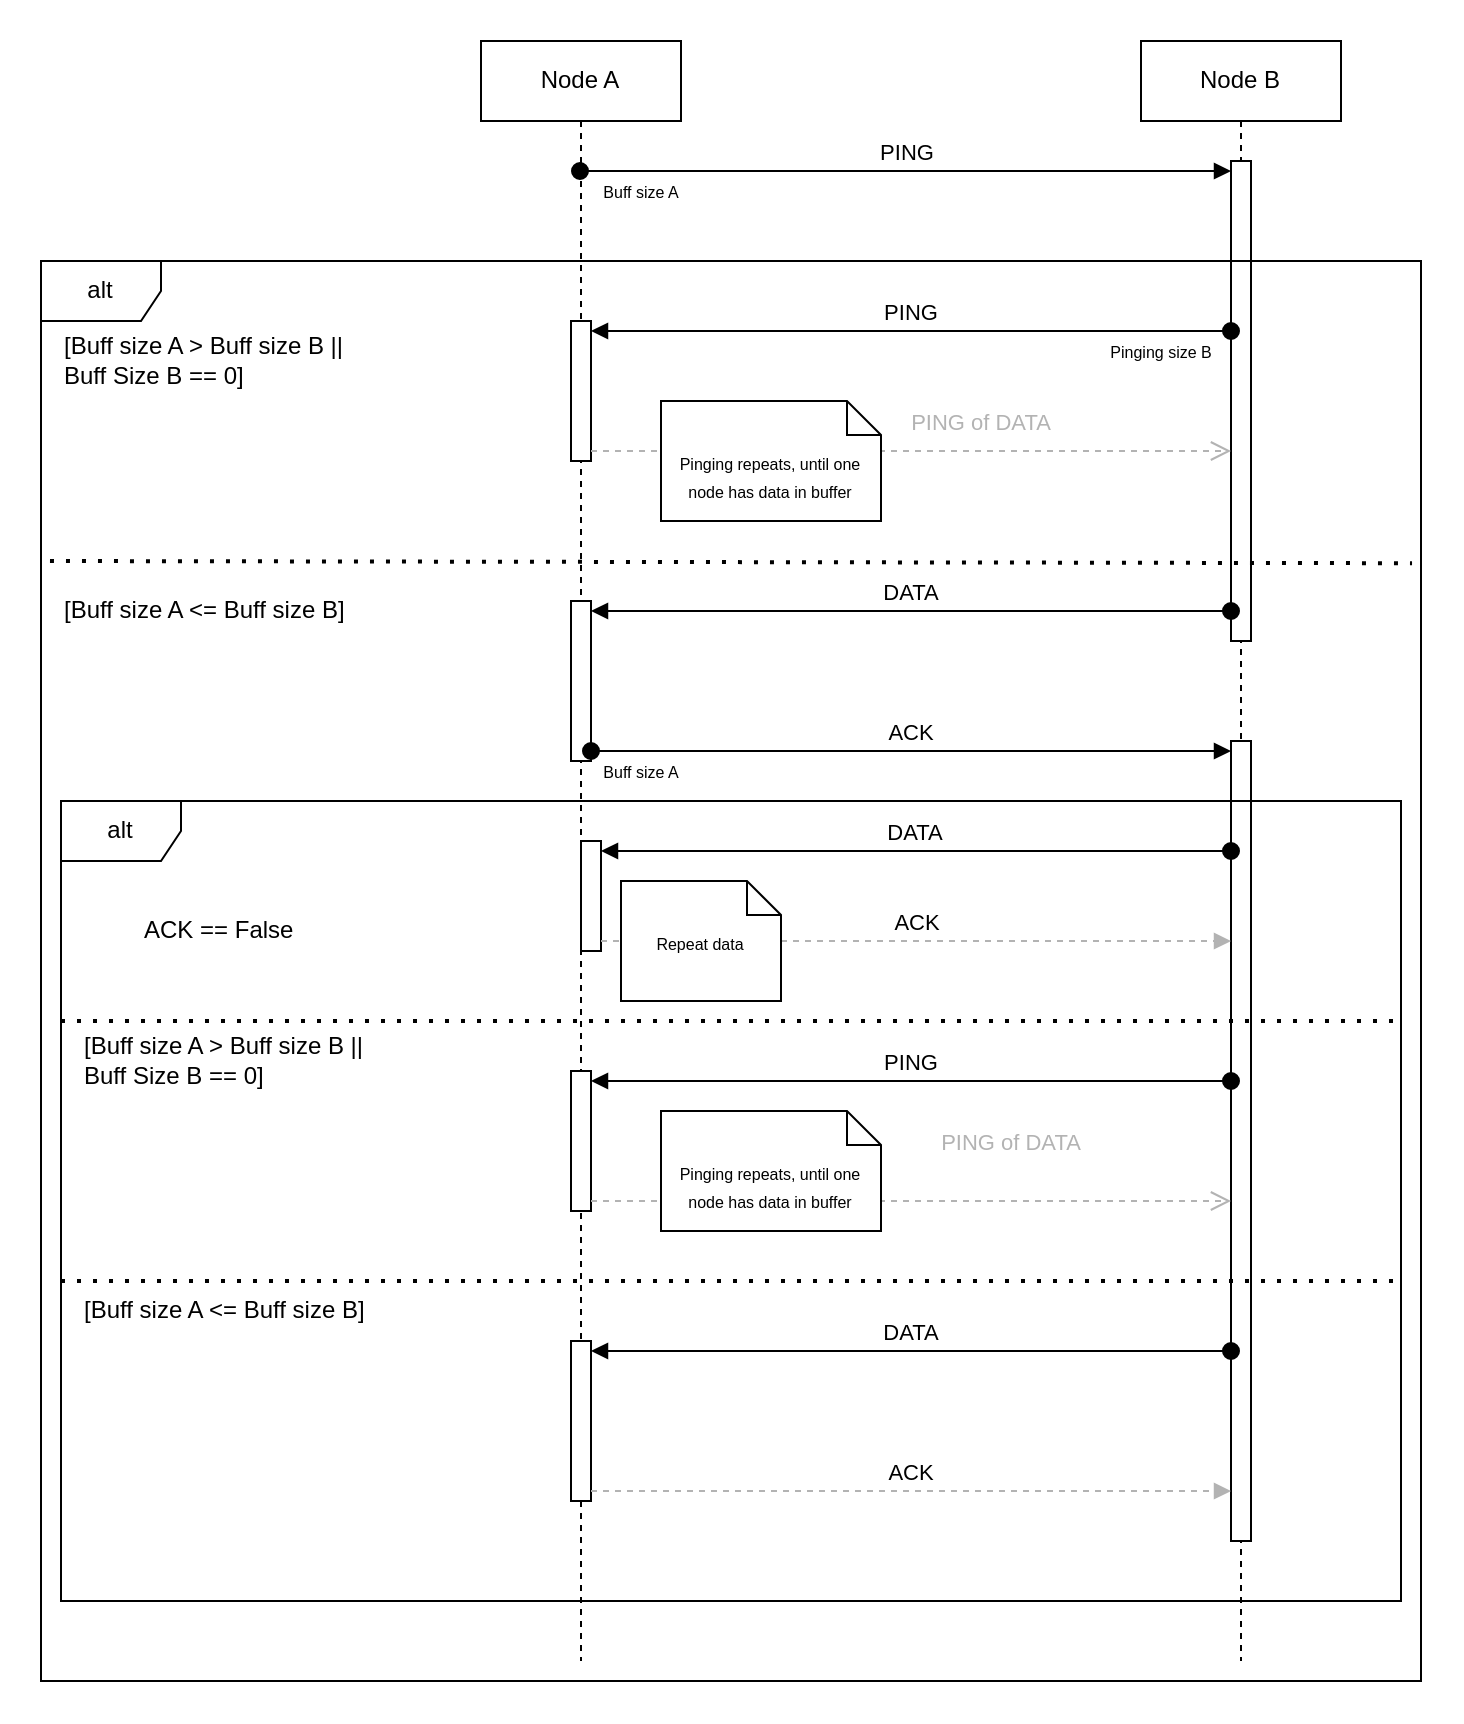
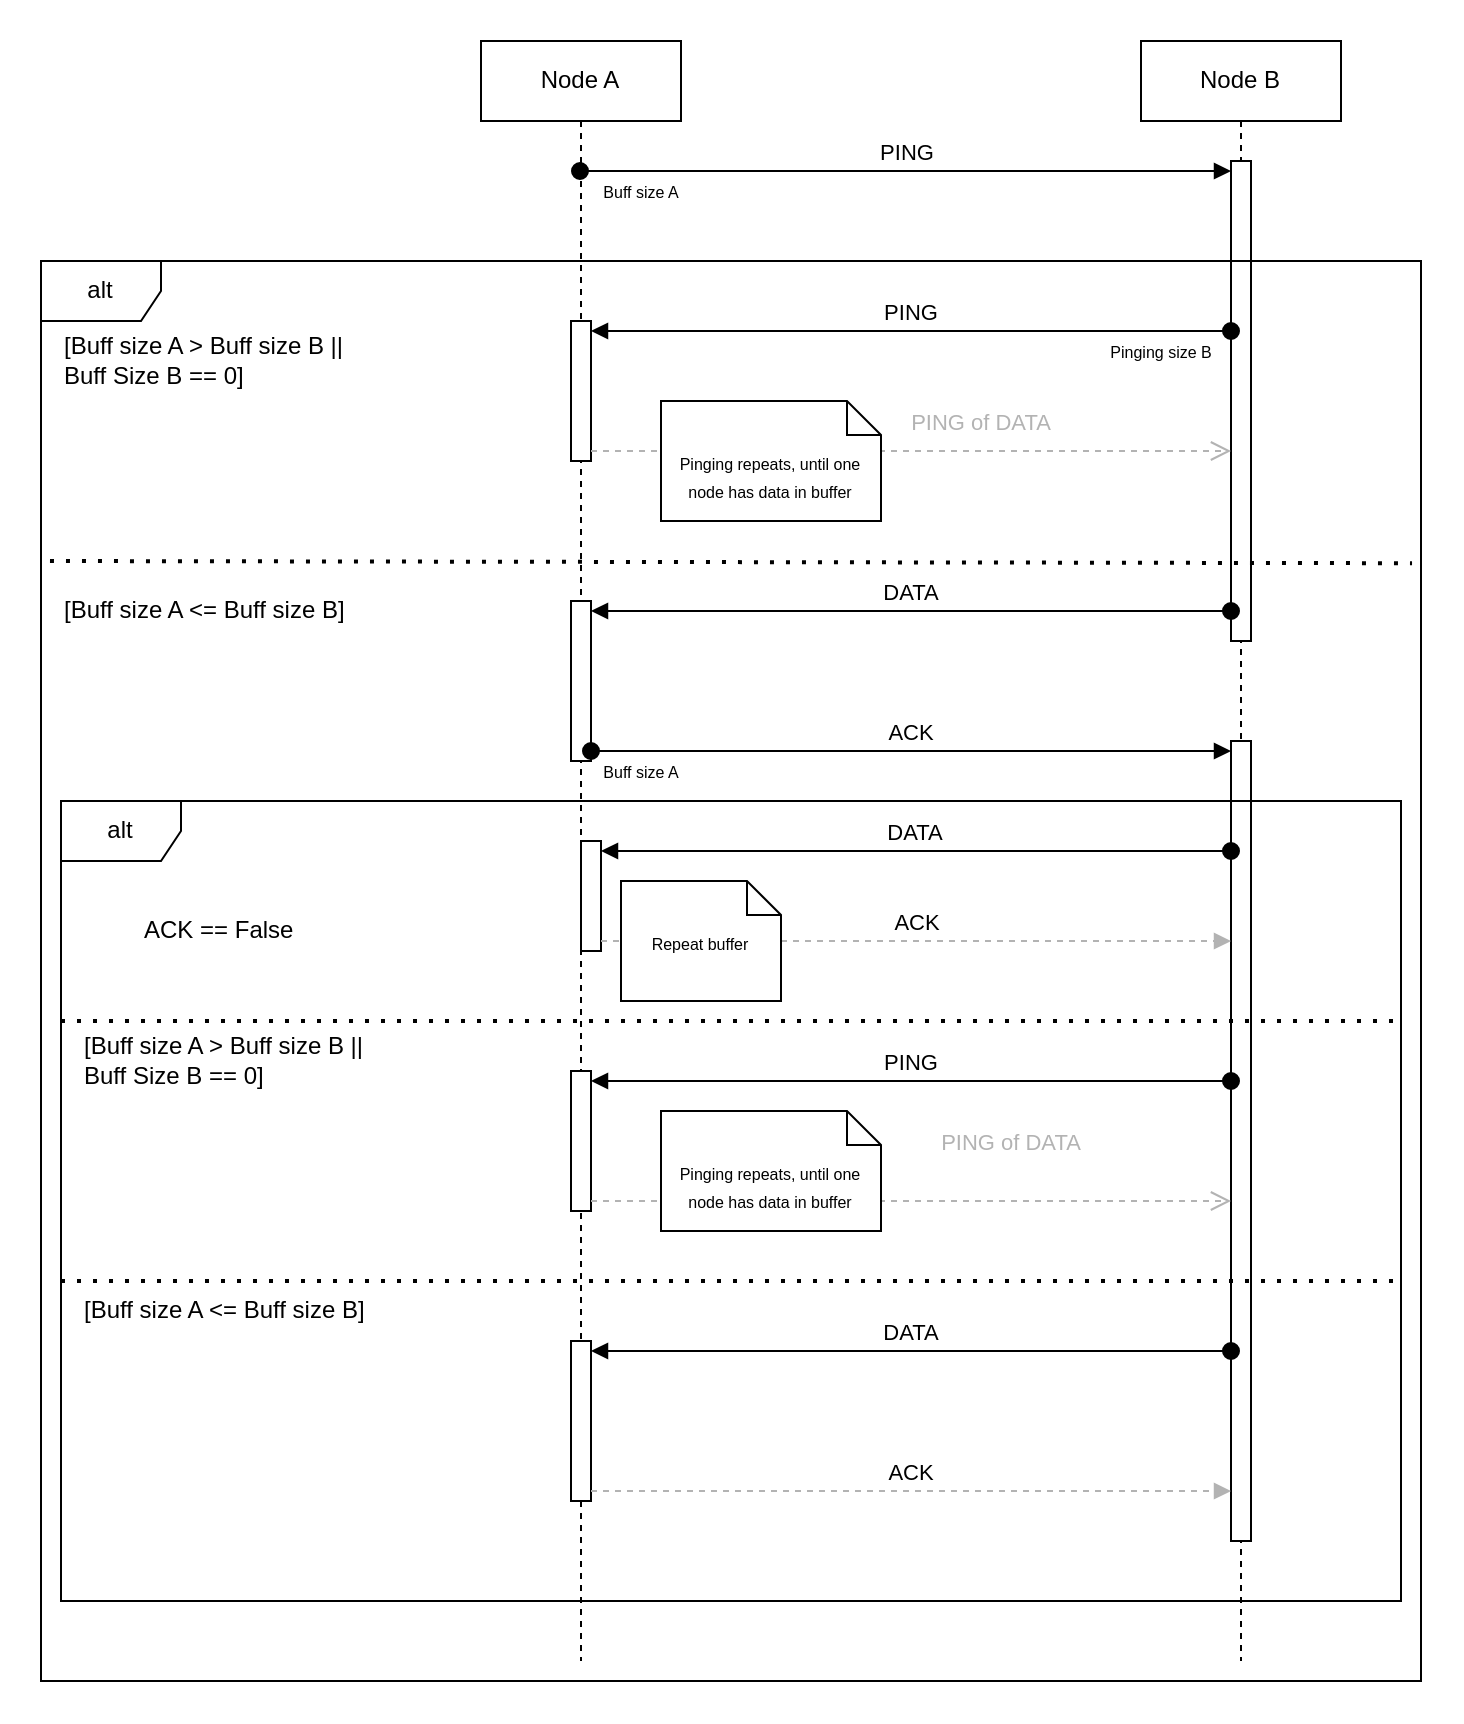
node "Repeat data": label "Repeat data" -> "Repeat buffer"
